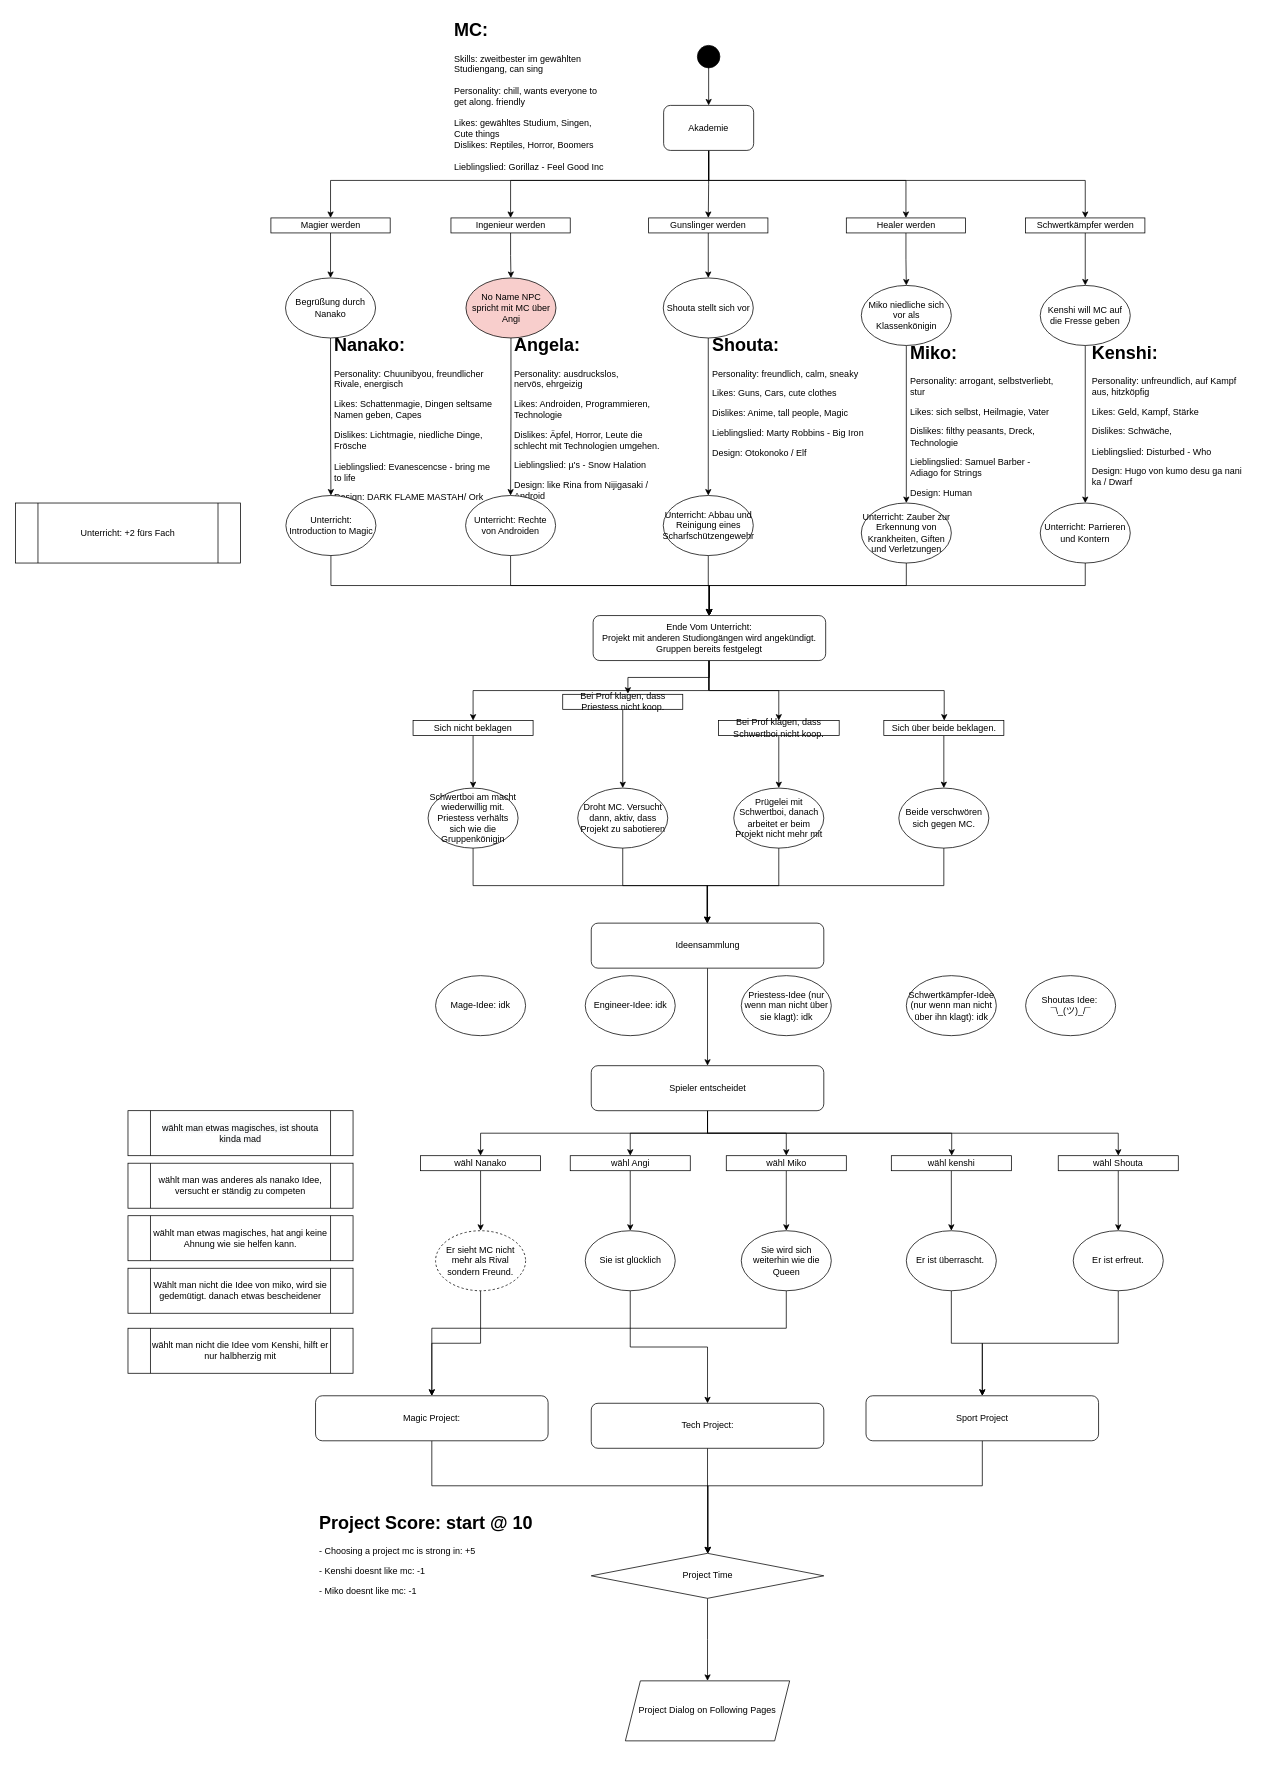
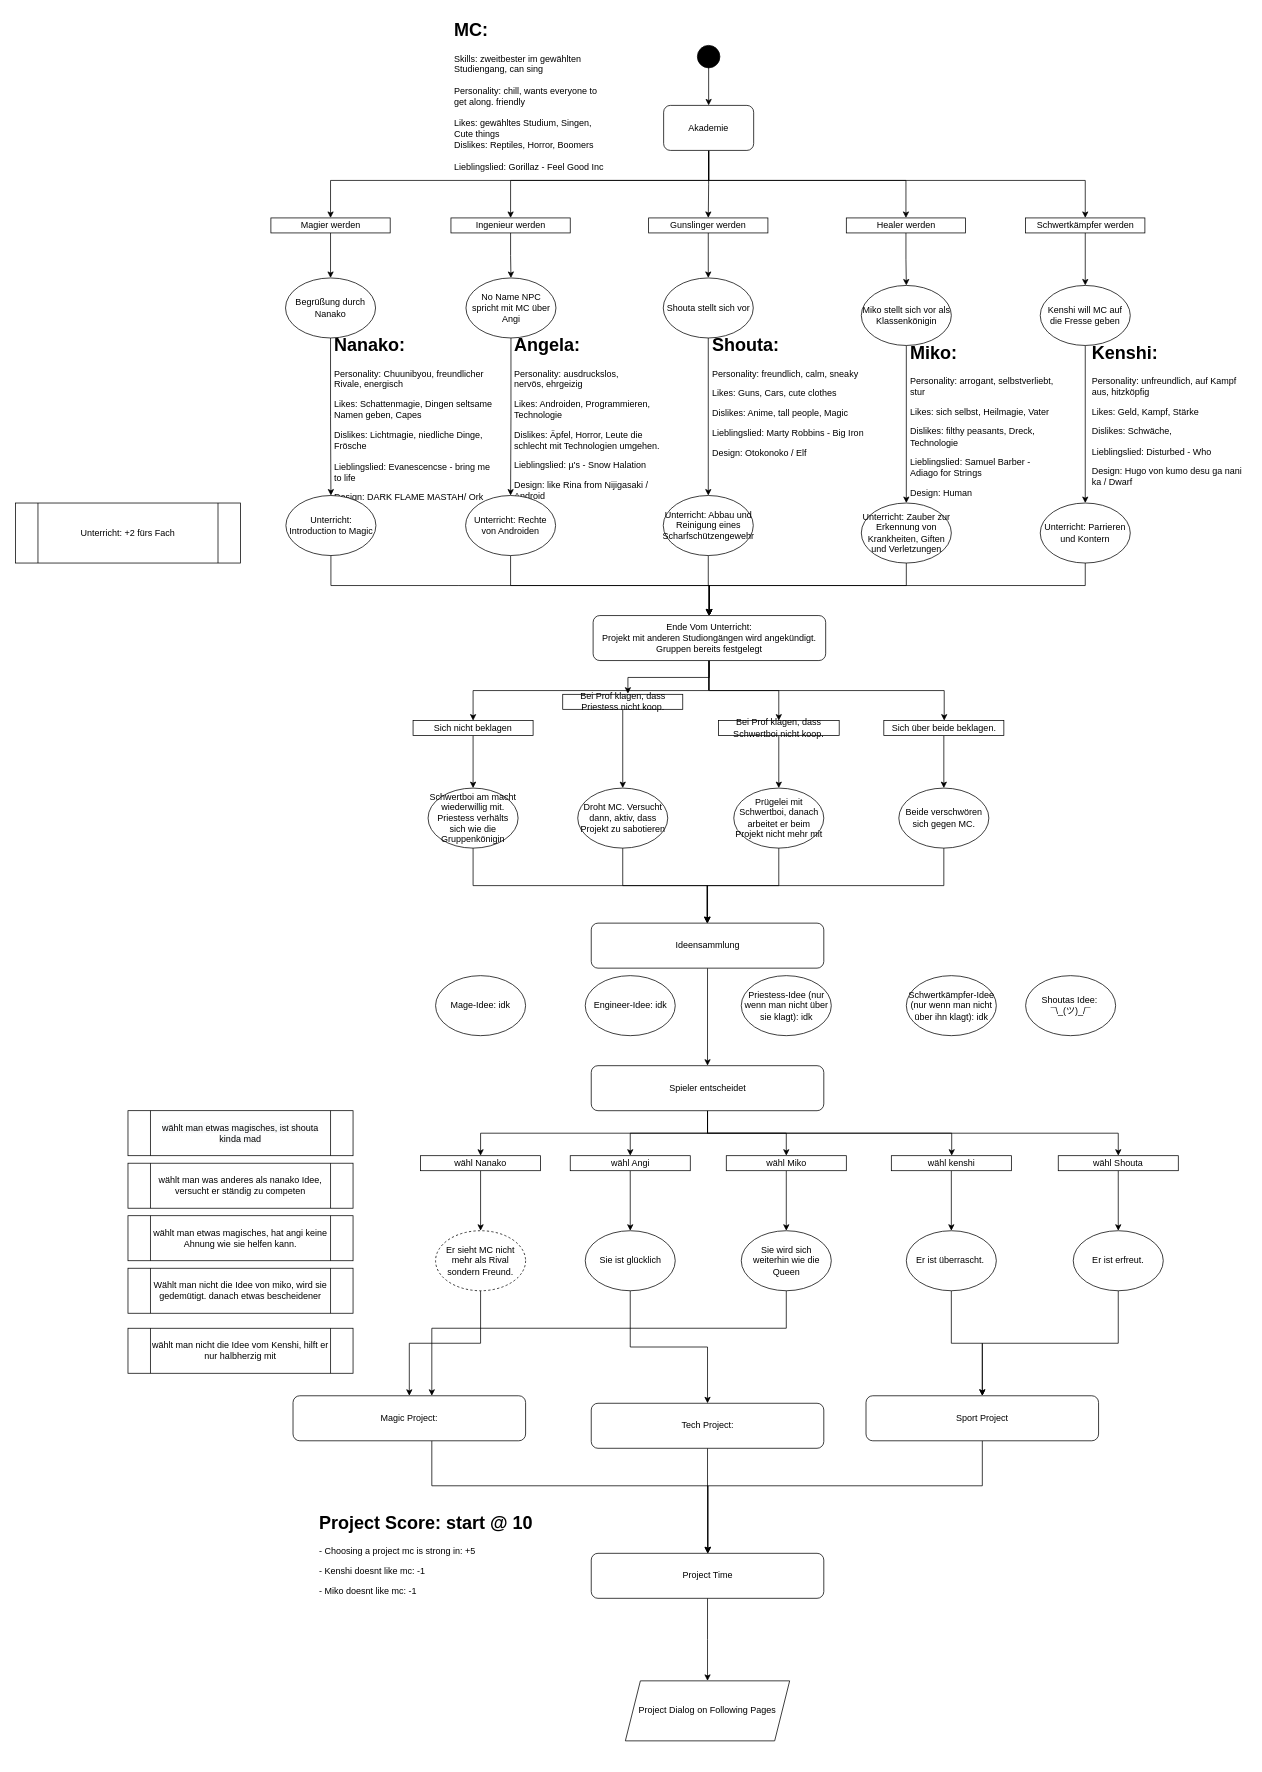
node "No Name NPC spricht mit MC über Angi": fillcolor #f8cecc -> #ffffff
node "Miko niedliche sich vor als Klassenkönigin": label "Miko niedliche sich vor als Klassenkönigin" -> "Miko stellt sich vor als Klassenkönigin"
node "Magic Project:": moved (432, 1418) -> (409, 1418)
node "Project Time": shape diamond -> rounded rectangle
